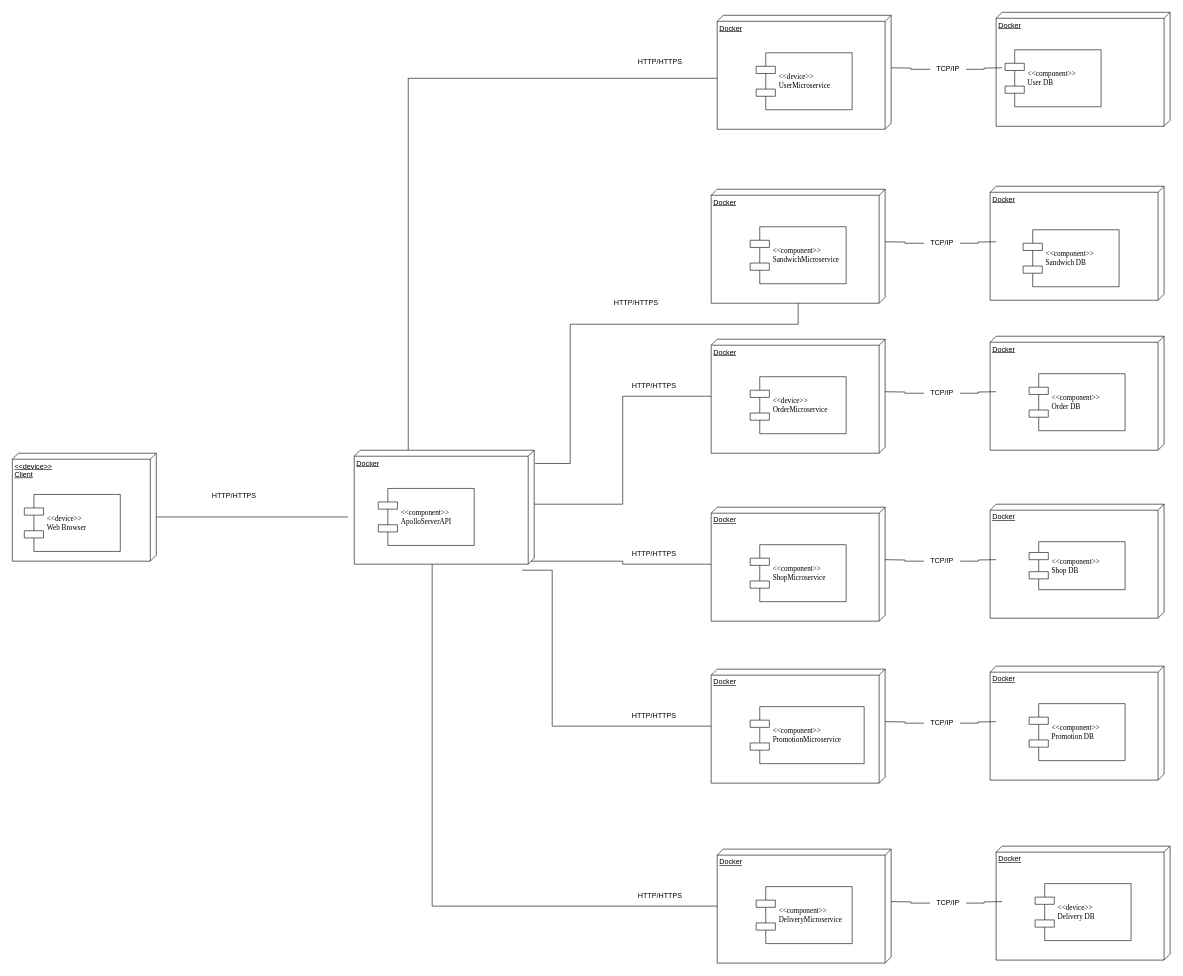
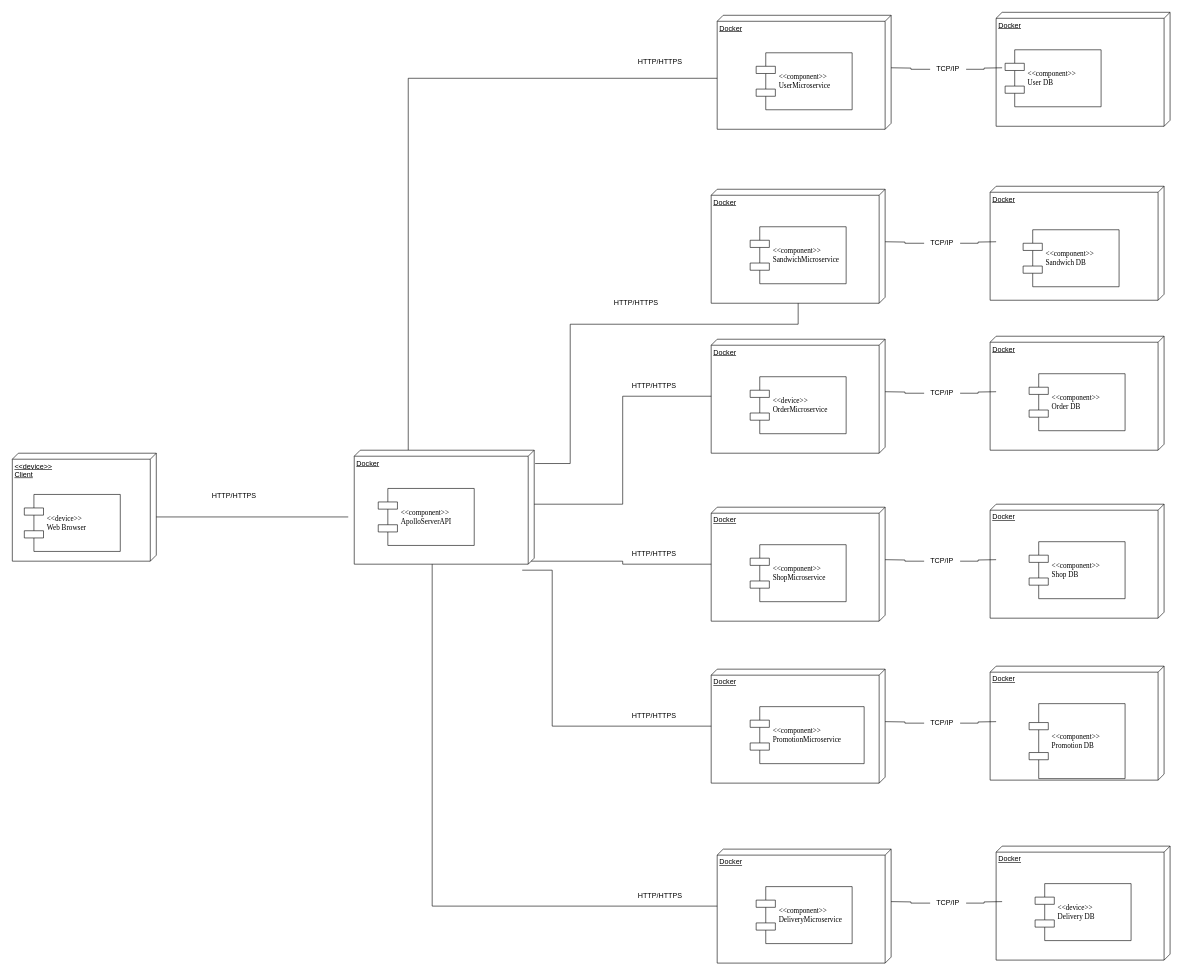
node "<<device>> UserMicroservice": label "<<device>> UserMicroservice" -> "<<component>> UserMicroservice"
node "<<component>> Shop DB": size 96x48 -> 96x57
node "<<component>> Promotion DB": size 96x57 -> 96x75
